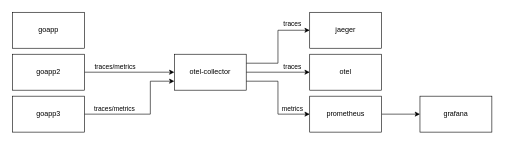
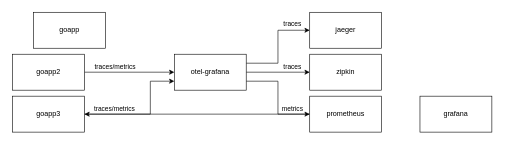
node "goapp": moved (48, 30) -> (69, 30)
node "otel-collector": label "otel-collector" -> "otel-grafana"
node "otel": label "otel" -> "zipkin"
edge "prometheus" -> "grafana": now "prometheus" -> "goapp3"
